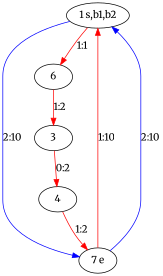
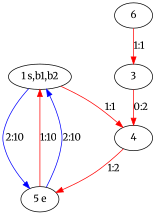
edge "1 s,b1,b2" -> "6": now "1 s,b1,b2" -> "4"
edge "6" -> "3": label "1:2" -> "1:1"
node "7 e": label "7 e" -> "5 e"
